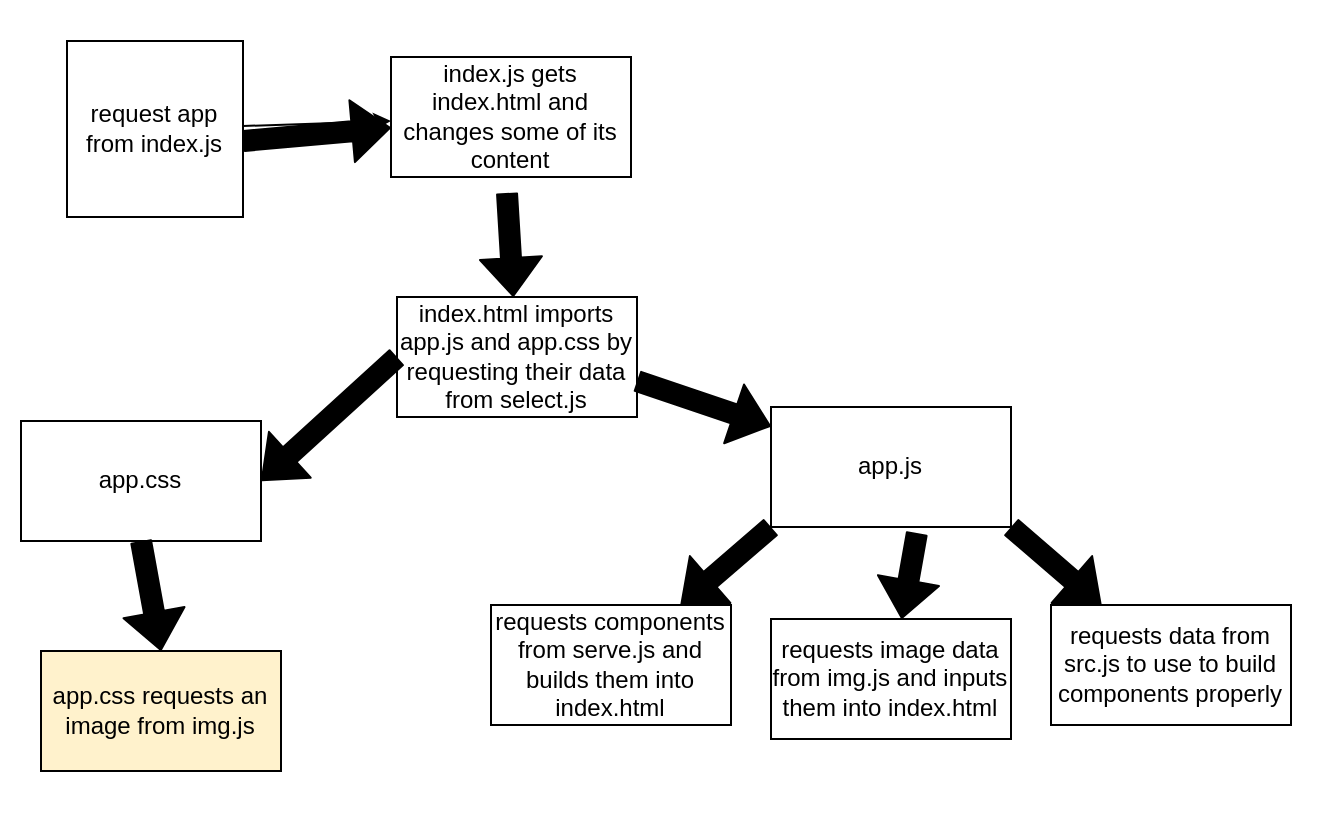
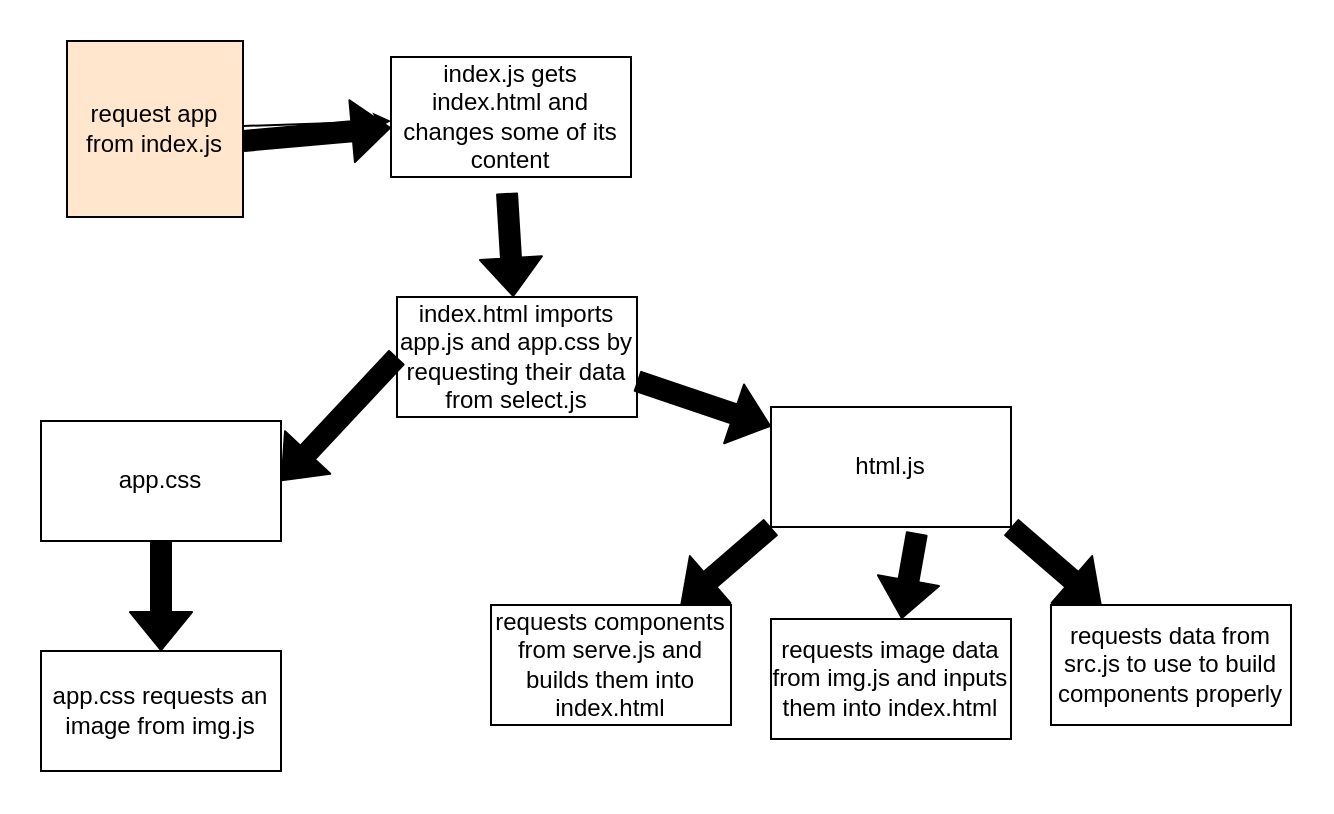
node "request app from index.js": fillcolor #ffffff -> #ffe6cc
node "app.js": label "app.js" -> "html.js"
node "app.css": moved (141, 481) -> (161, 481)
node "app.css requests an image from img.js": fillcolor #fff2cc -> #ffffff
